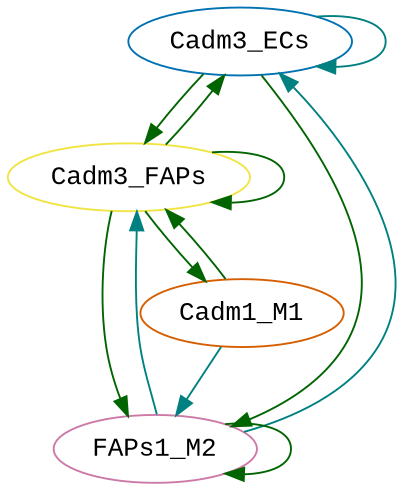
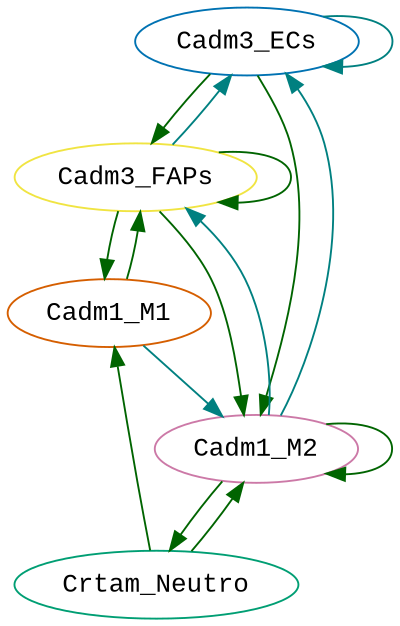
edge "Cadm3_FAPs" -> "Cadm3_ECs": color darkgreen -> teal
node "FAPs1_M2": label "FAPs1_M2" -> "Cadm1_M2"
node "Crtam_Neutro": added
